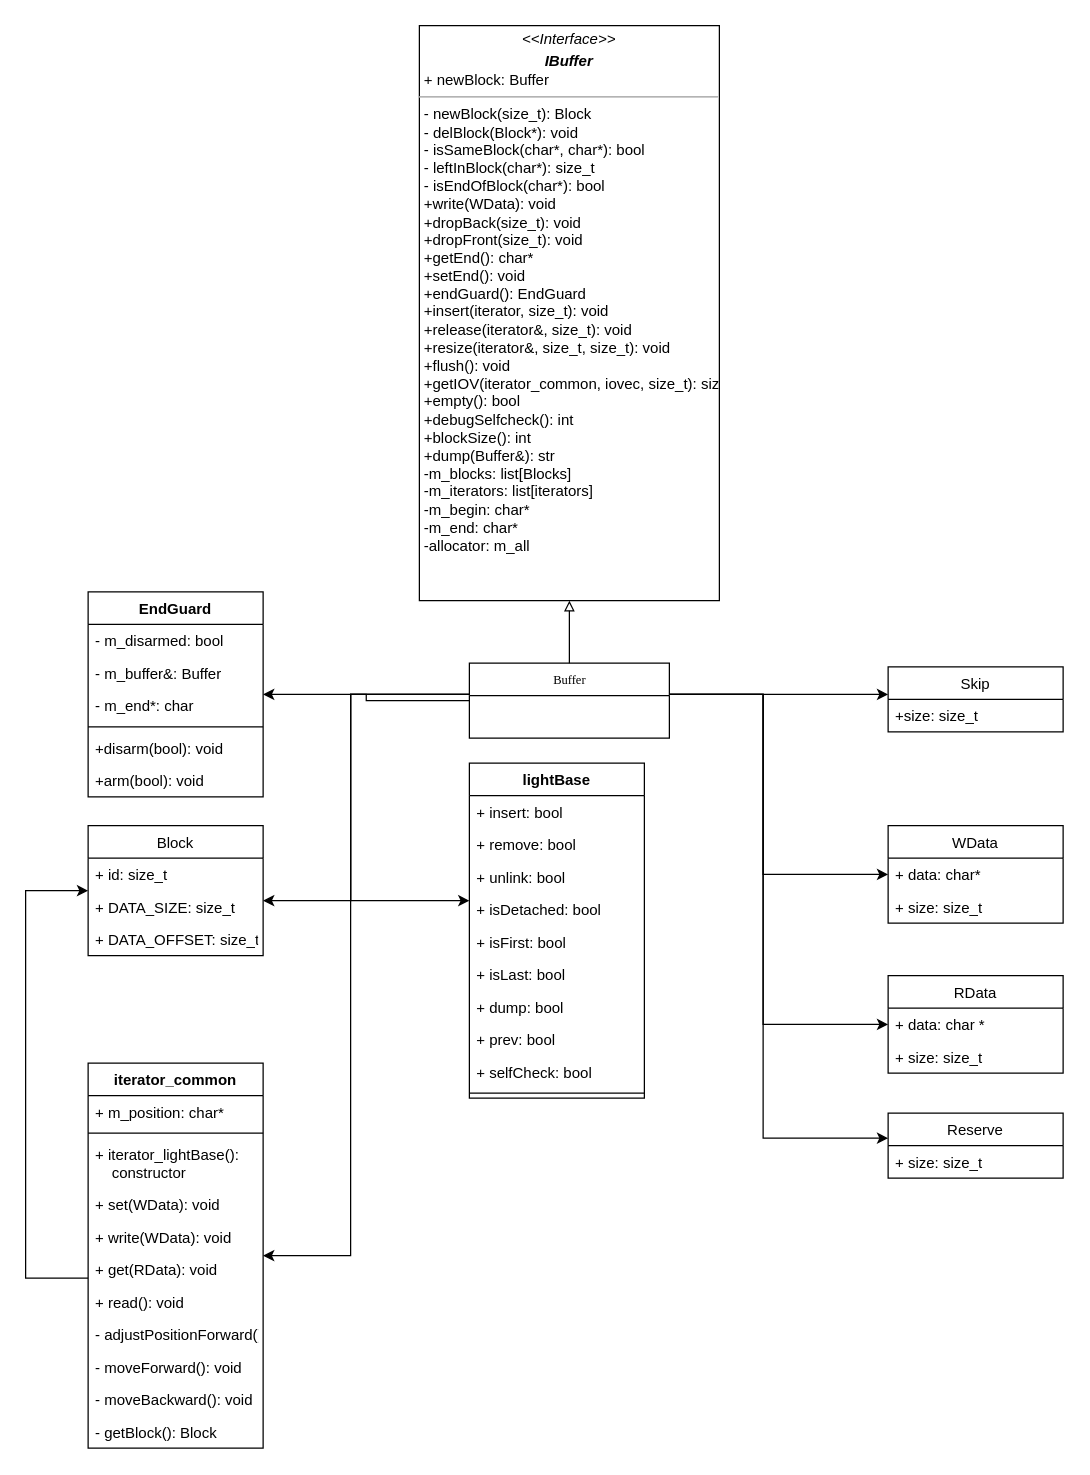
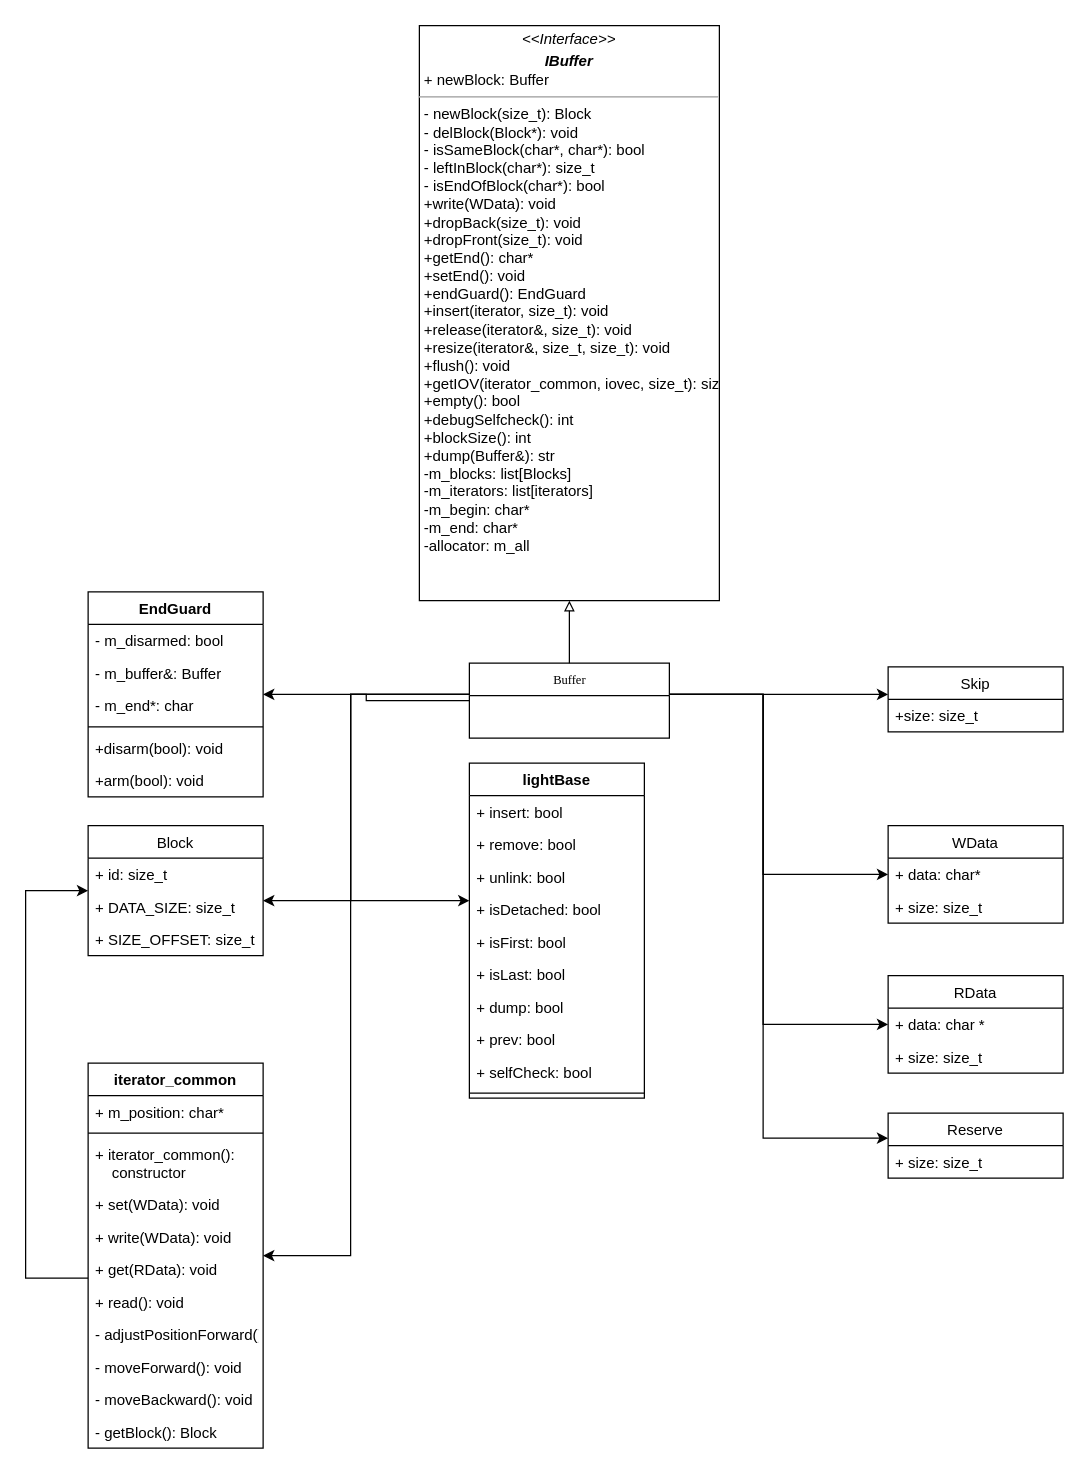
node "+ DATA_OFFSET: size_t": label "+ DATA_OFFSET: size_t" -> "+ SIZE_OFFSET: size_t"
node "+ iterator_lightBase(): constructor": label "+ iterator_lightBase(): constructor" -> "+ iterator_common(): constructor"
